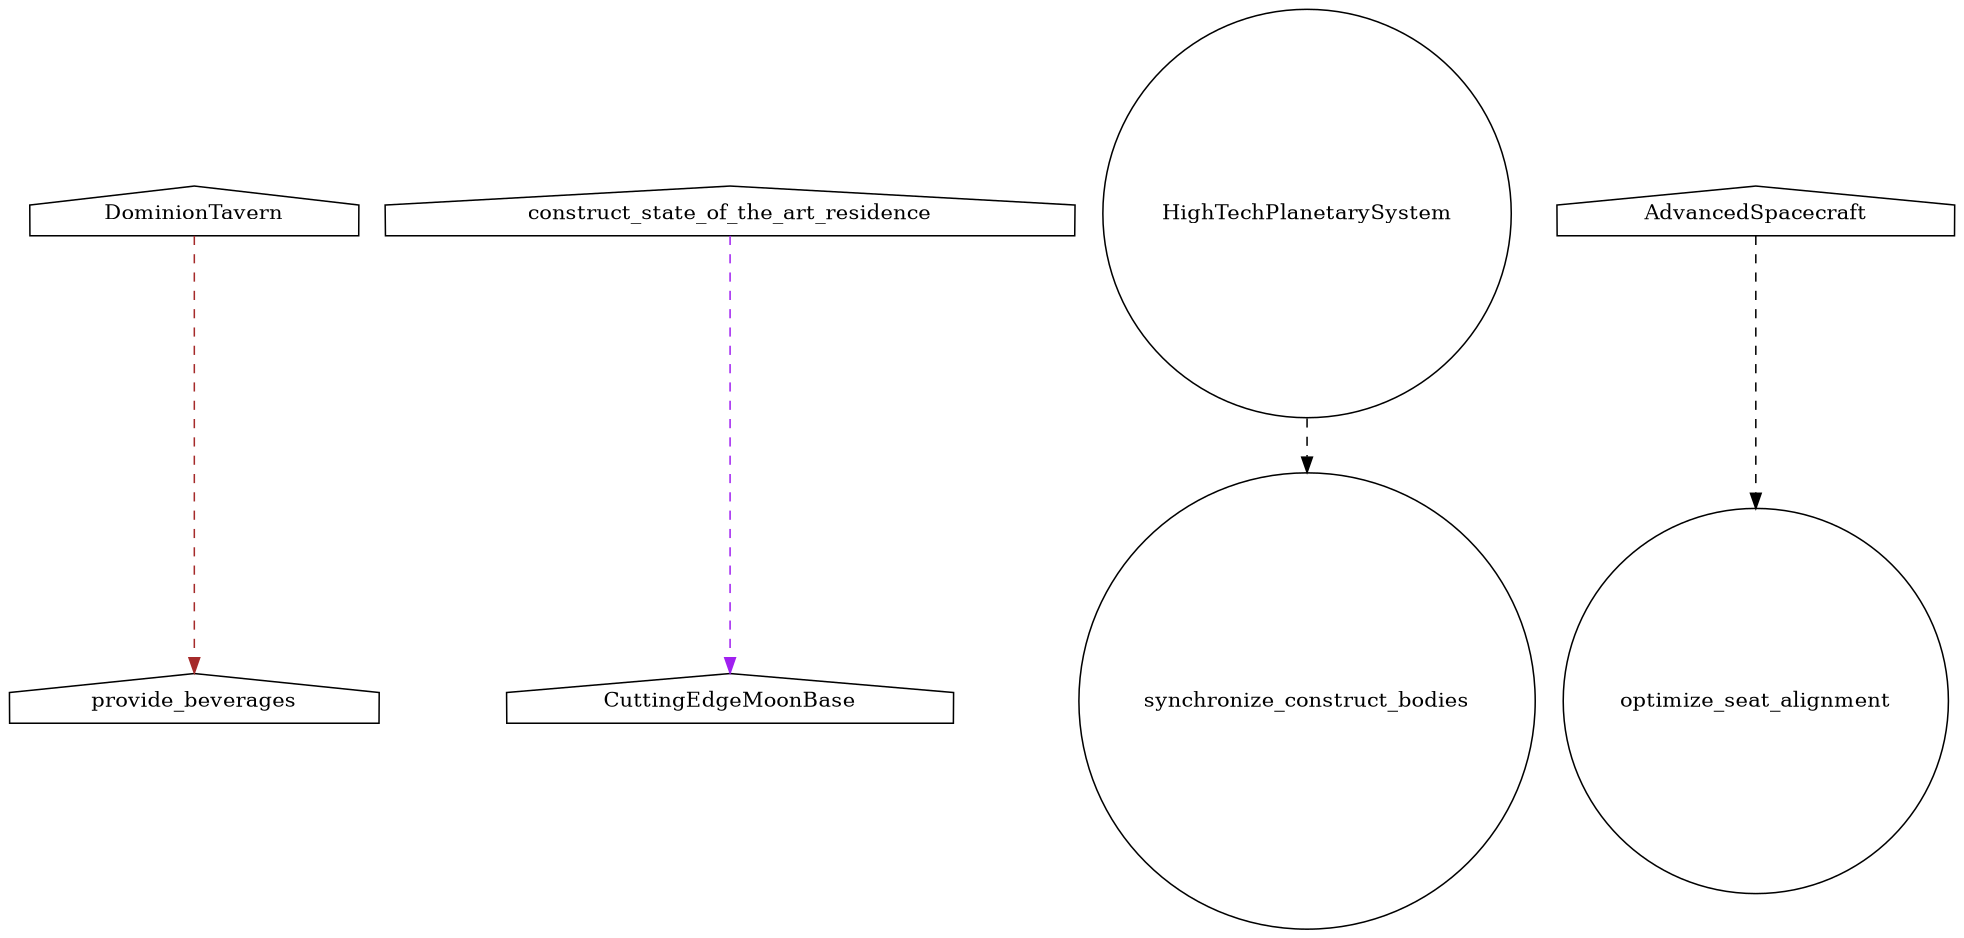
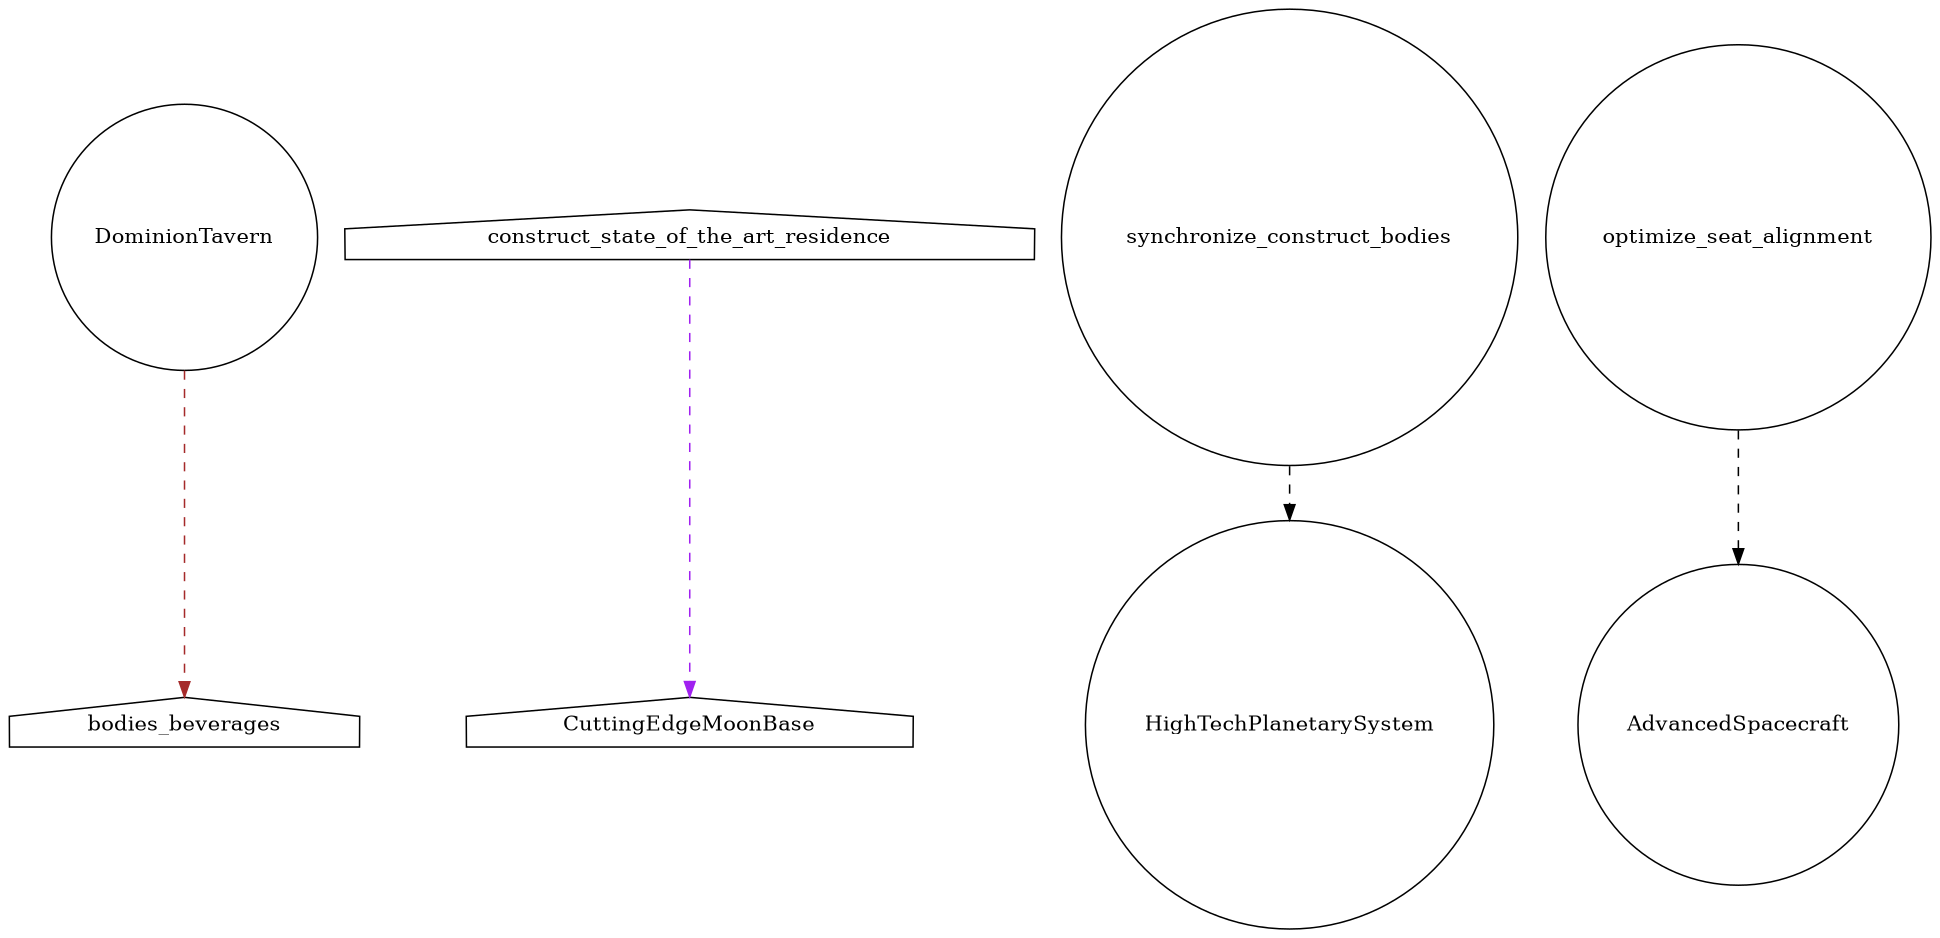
node "DominionTavern": shape house -> circle
node "AdvancedSpacecraft": shape house -> circle
edge "AdvancedSpacecraft" -> "optimize_seat_alignment": reversed
edge "HighTechPlanetarySystem" -> "synchronize_construct_bodies": reversed
node "provide_beverages": label "provide_beverages" -> "bodies_beverages"
